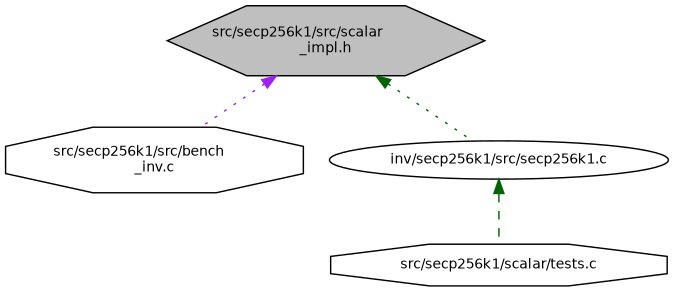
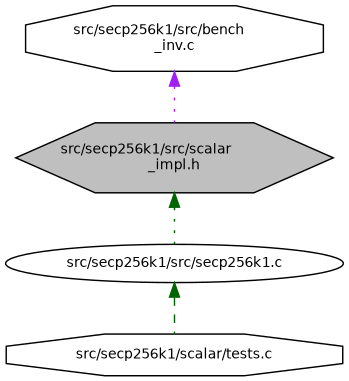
edge "src/secp256k1/src/bench _inv.c" -> "src/secp256k1/src/scalar _impl.h": reversed
node "inv/secp256k1/src/secp256k1.c": label "inv/secp256k1/src/secp256k1.c" -> "src/secp256k1/src/secp256k1.c"
